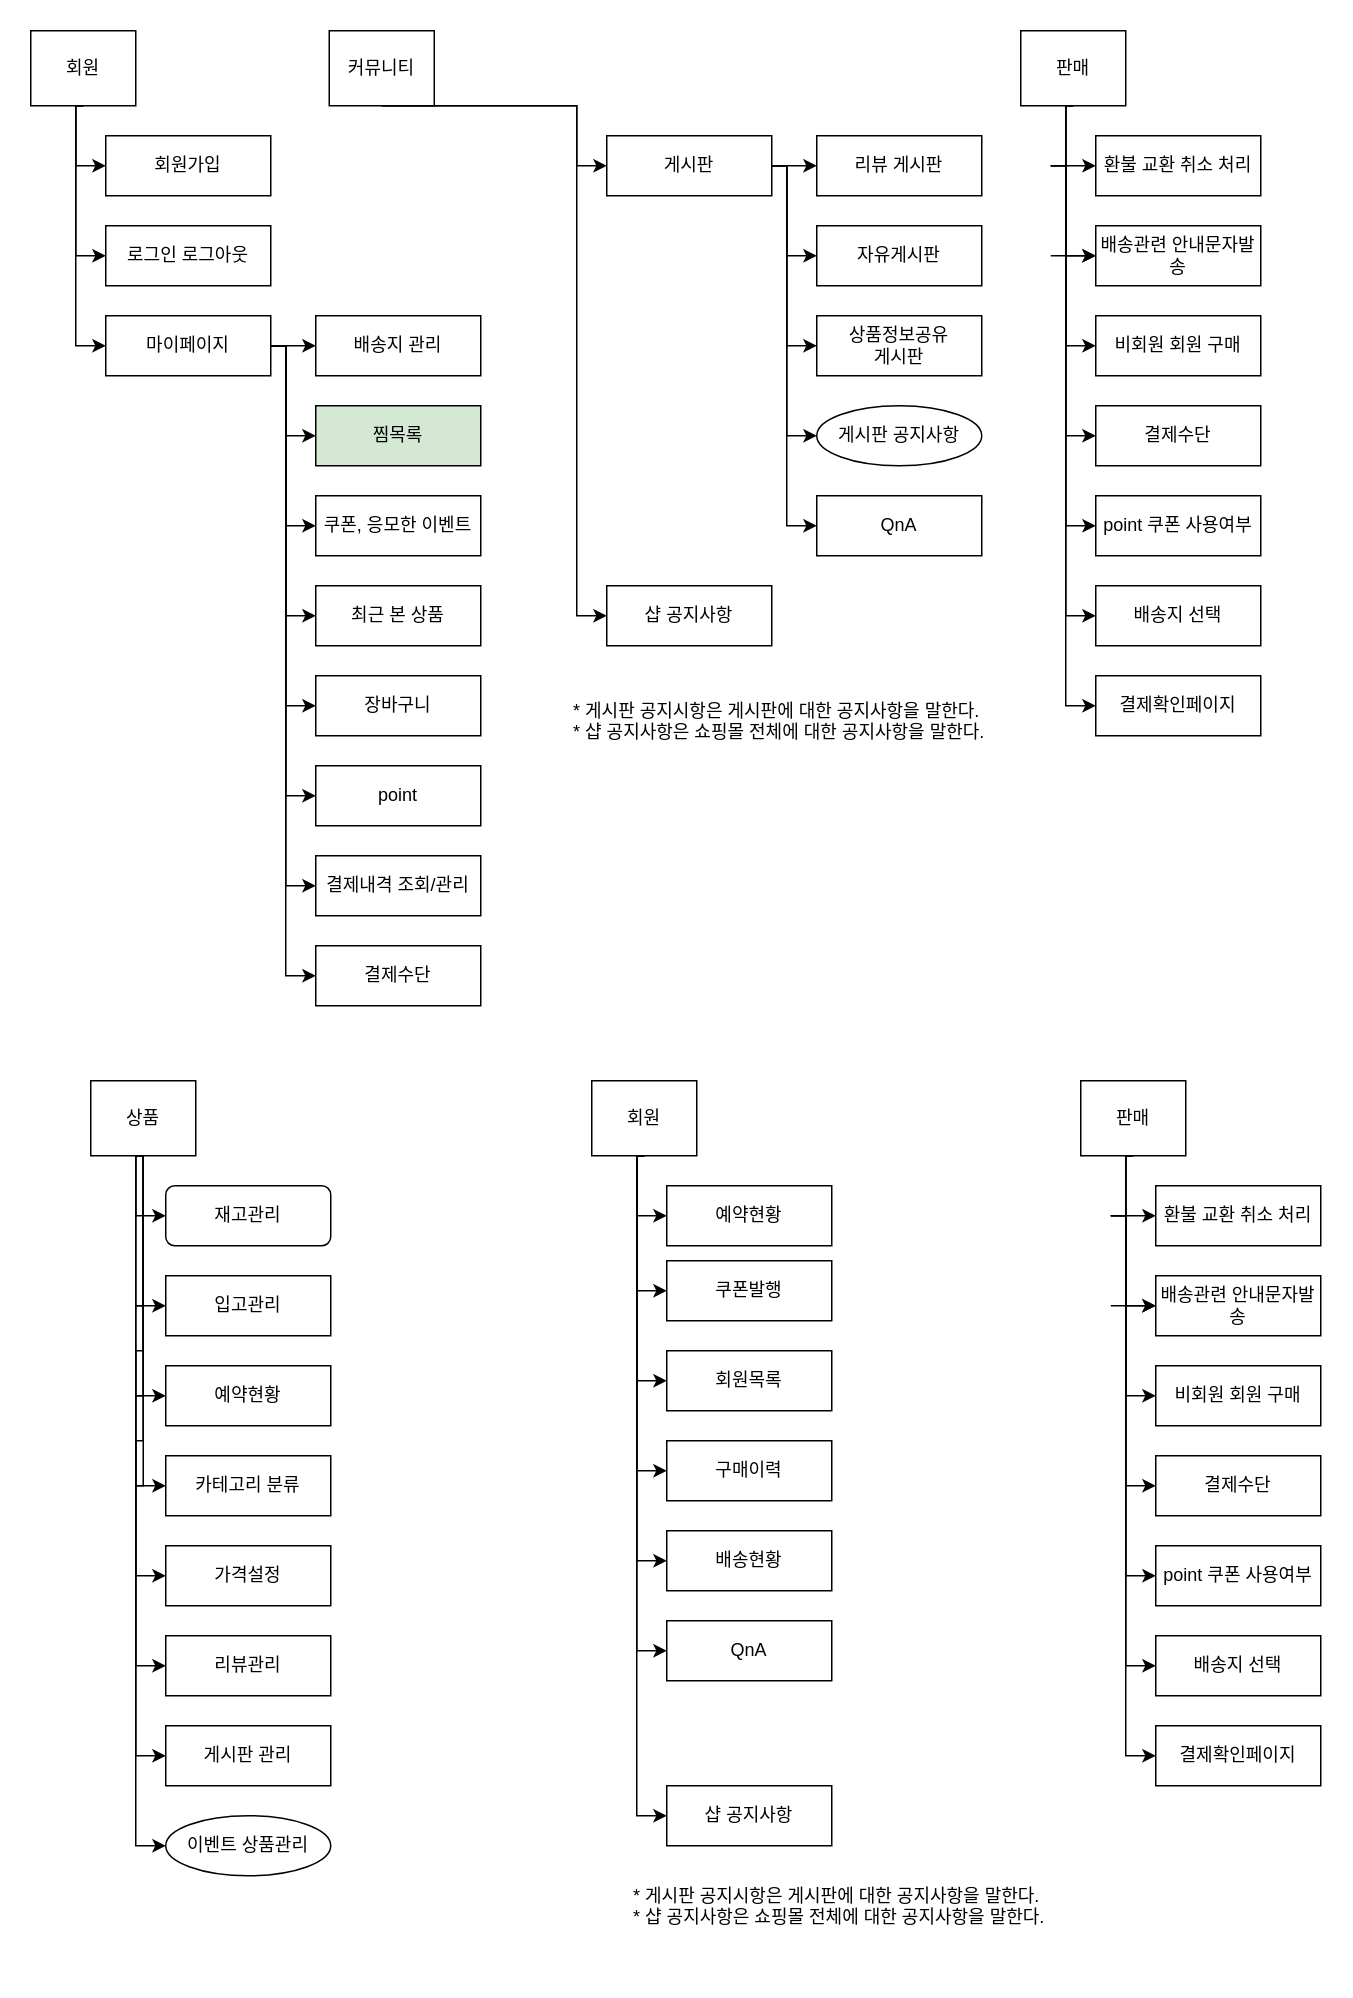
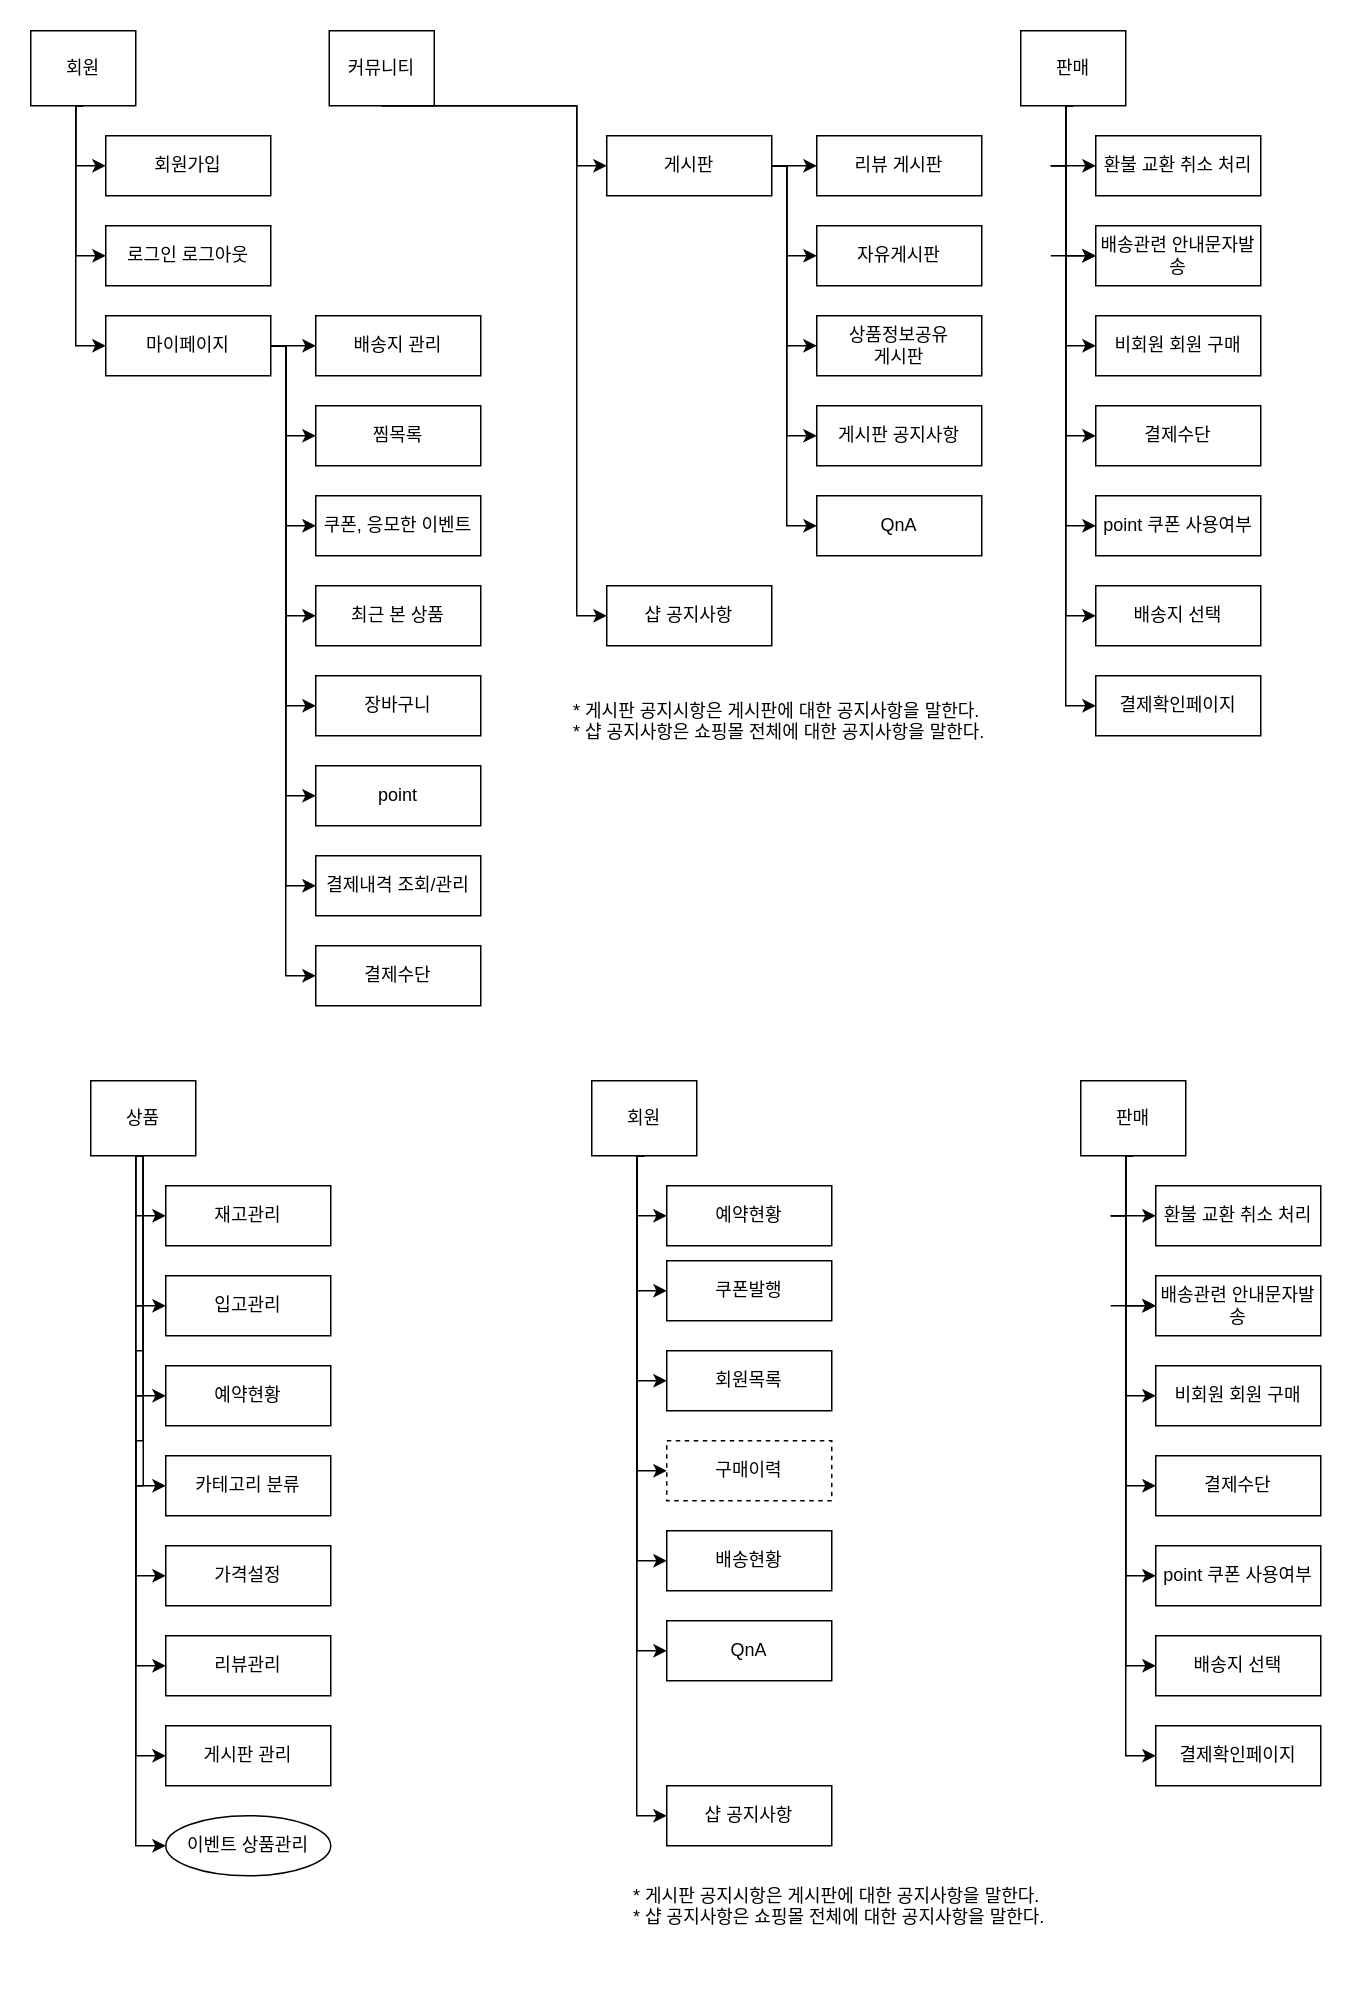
node "찜목록": fillcolor #d5e8d4 -> #ffffff
node "게시판 공지사항": shape ellipse -> rectangle
node "재고관리": shape rounded rectangle -> rectangle
node "구매이력": style solid -> dashed
